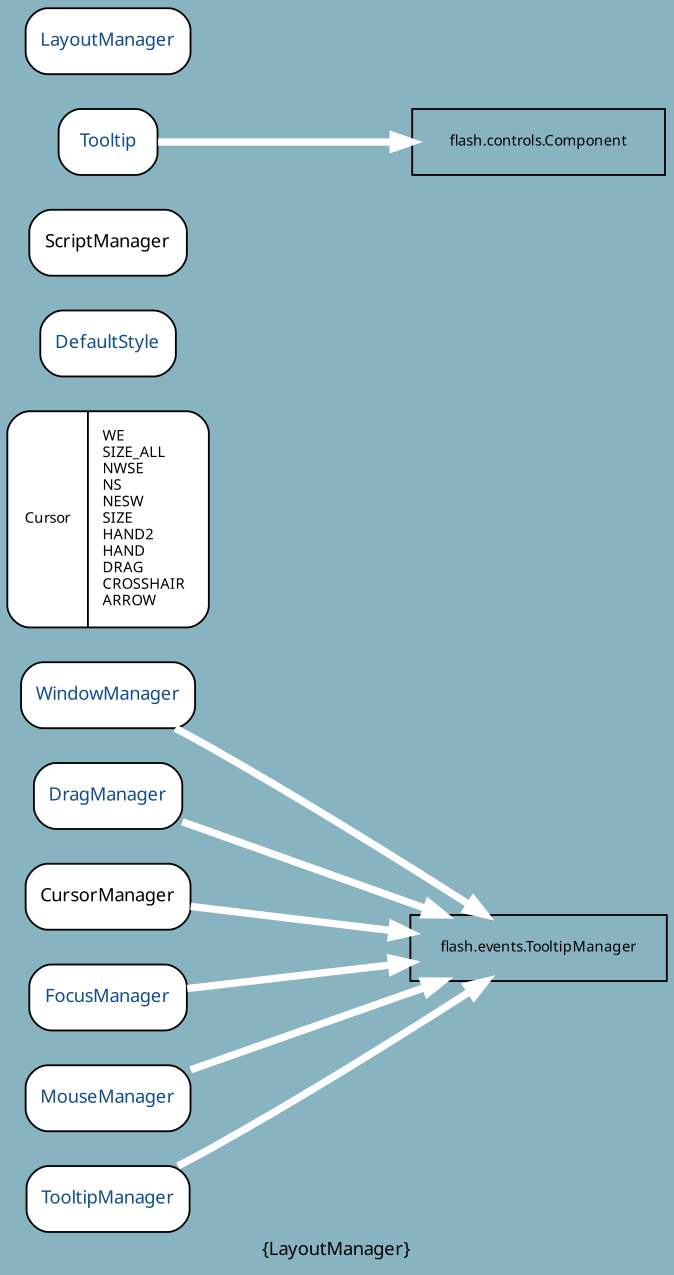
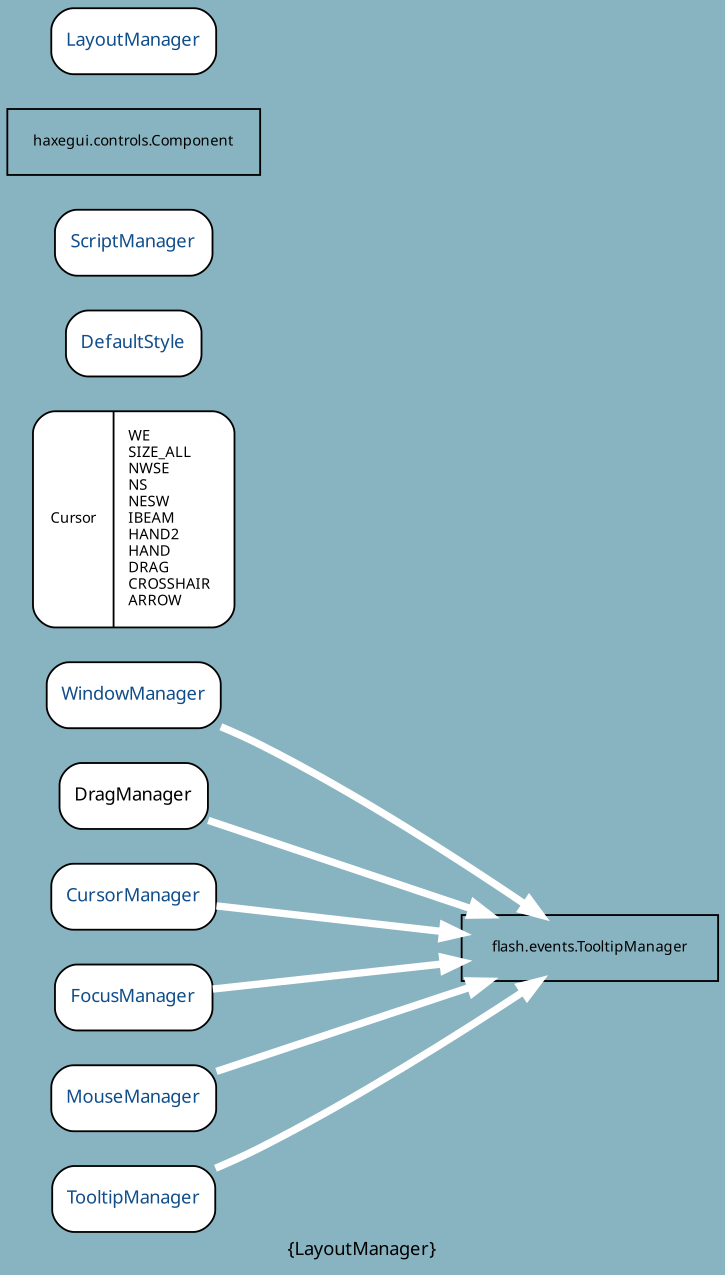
node "Tooltip": removed
node "flash.controls.Component": label "flash.controls.Component" -> "haxegui.controls.Component"
node "ScriptManager": fontcolor black -> #104e8b
node "Cursor": text "SIZE" -> "IBEAM"
node "DragManager": fontcolor #104e8b -> black
node "CursorManager": fontcolor black -> #104e8b
